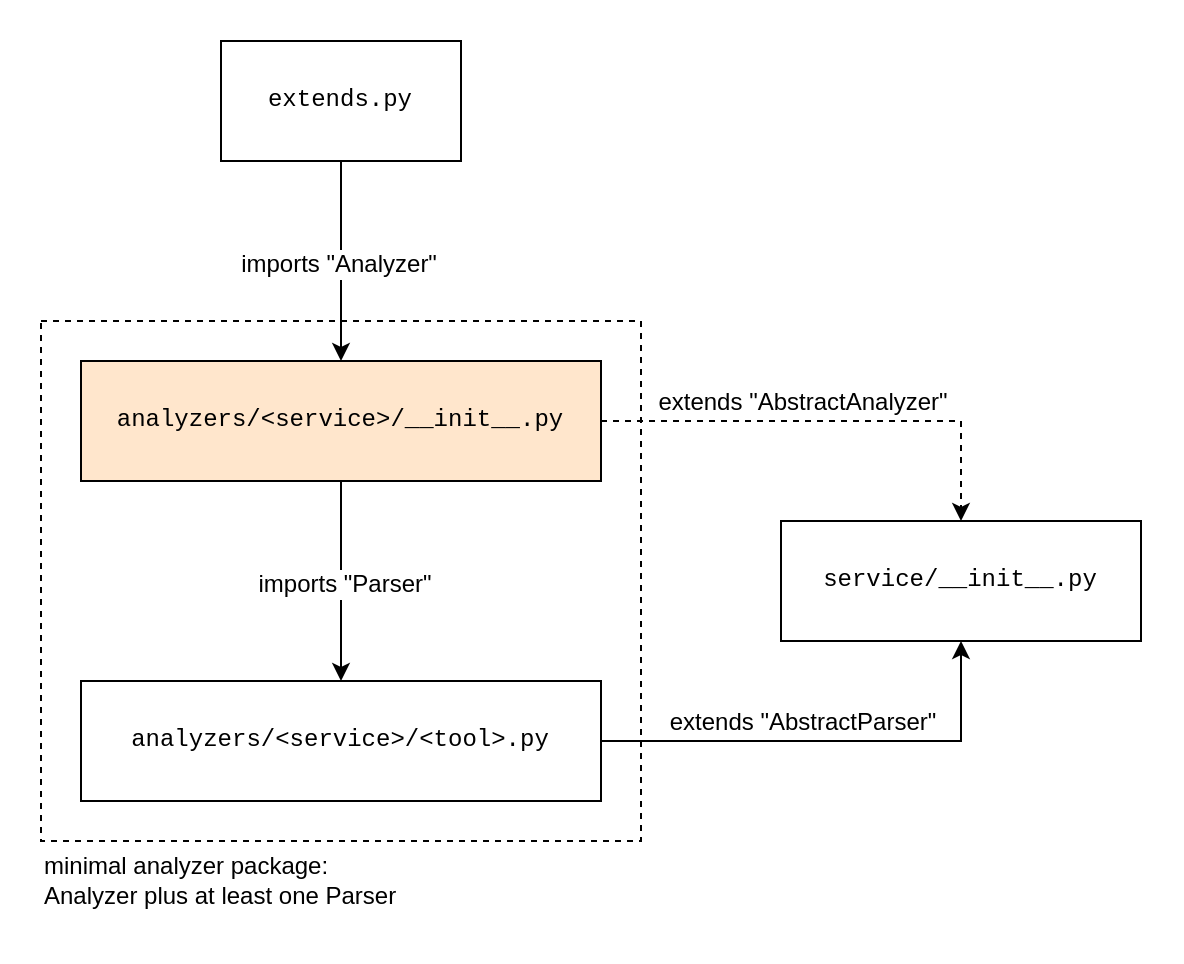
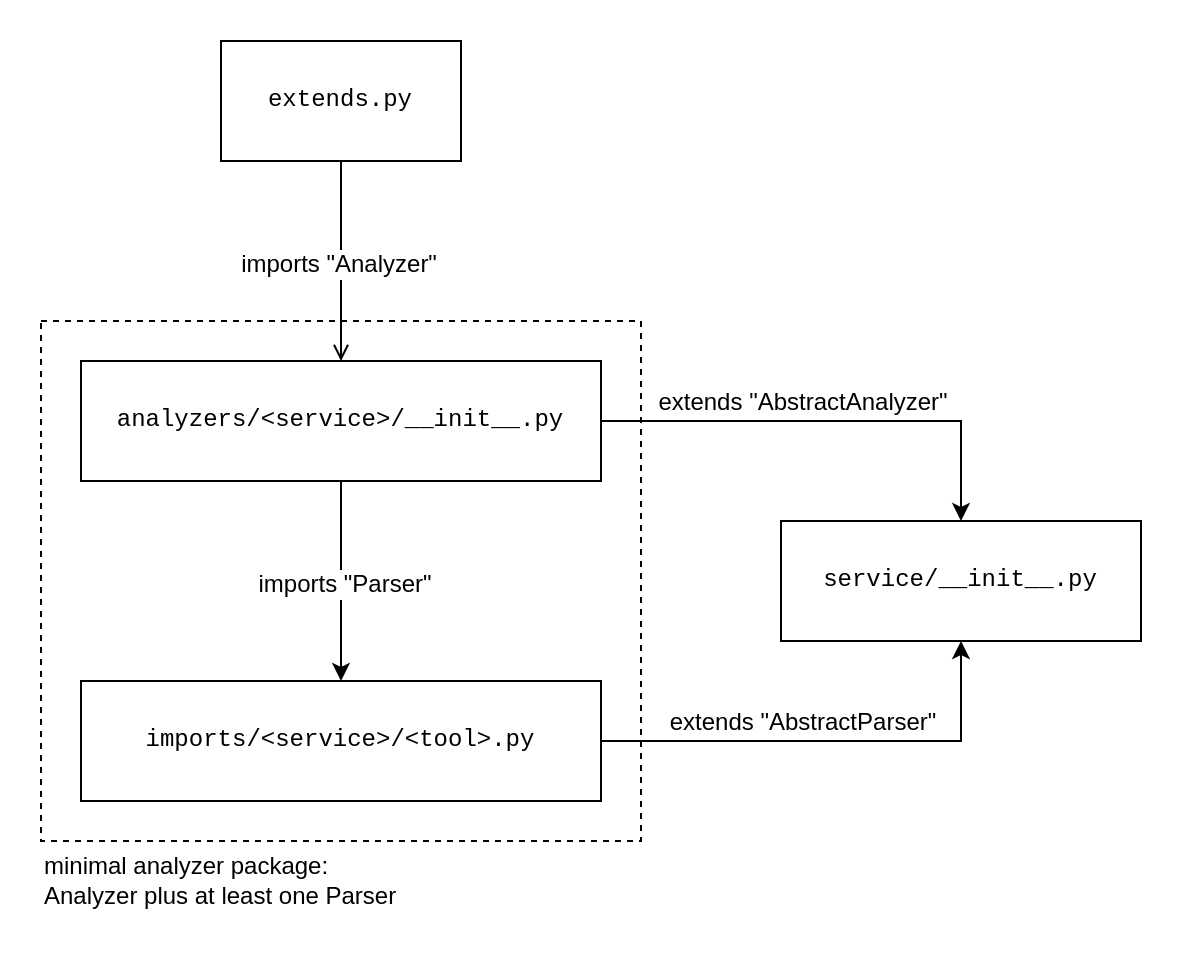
edge "extends.py" -> "analyzers/<service>/__init__.py": arrowhead classic -> open
node "analyzers/<service>/__init__.py": fillcolor #ffe6cc -> #ffffff
edge "analyzers/<service>/__init__.py" -> "service/__init__.py": style dashed -> solid
node "analyzers/<service>/<tool>.py": label "analyzers/<service>/<tool>.py" -> "imports/<service>/<tool>.py"
